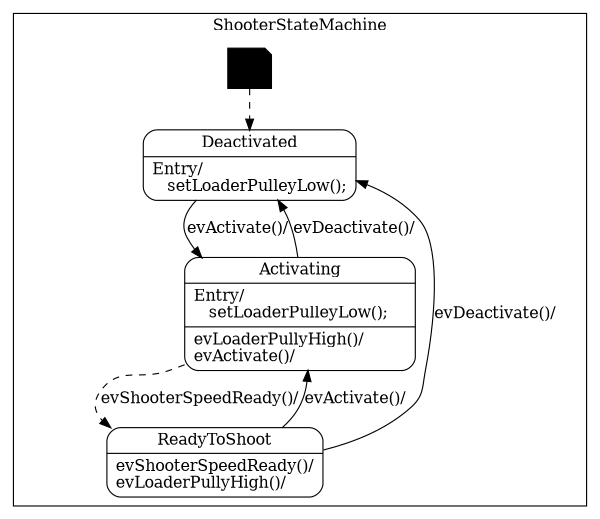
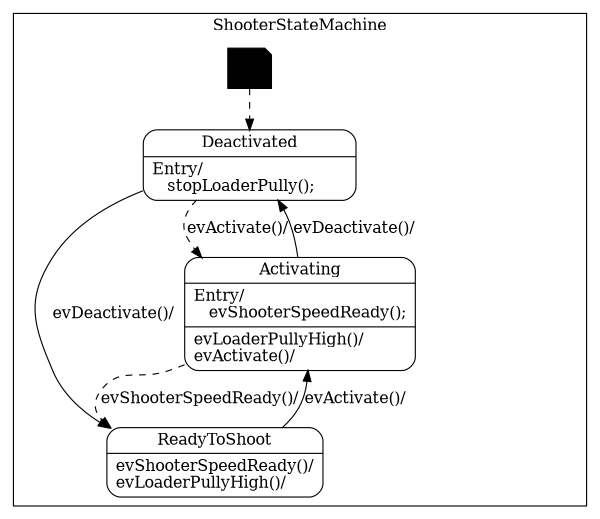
node "Deactivated": text "setLoaderPulleyLow();" -> "stopLoaderPully();"
edge "Deactivated" -> "Activating": style solid -> dashed
node "Activating": text "setLoaderPulleyLow();" -> "evShooterSpeedReady();"
edge "ReadyToShoot" -> "Deactivated": reversed
